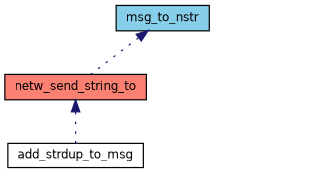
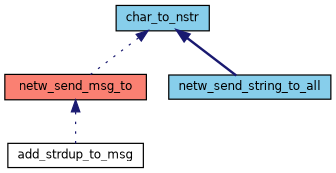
node "msg_to_nstr": label "msg_to_nstr" -> "char_to_nstr"
node "netw_send_string_to": label "netw_send_string_to" -> "netw_send_msg_to"
node "netw_send_string_to_all": added
